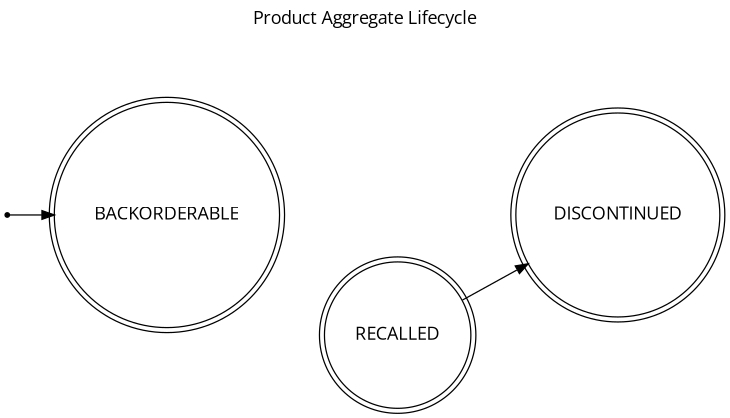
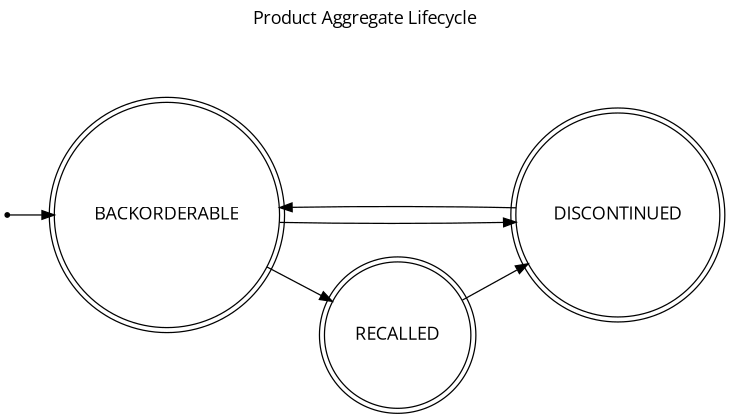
edge "DISCONTINUED" -> "BACKORDERABLE": added
edge "BACKORDERABLE" -> "DISCONTINUED": added
edge "BACKORDERABLE" -> "RECALLED": added
